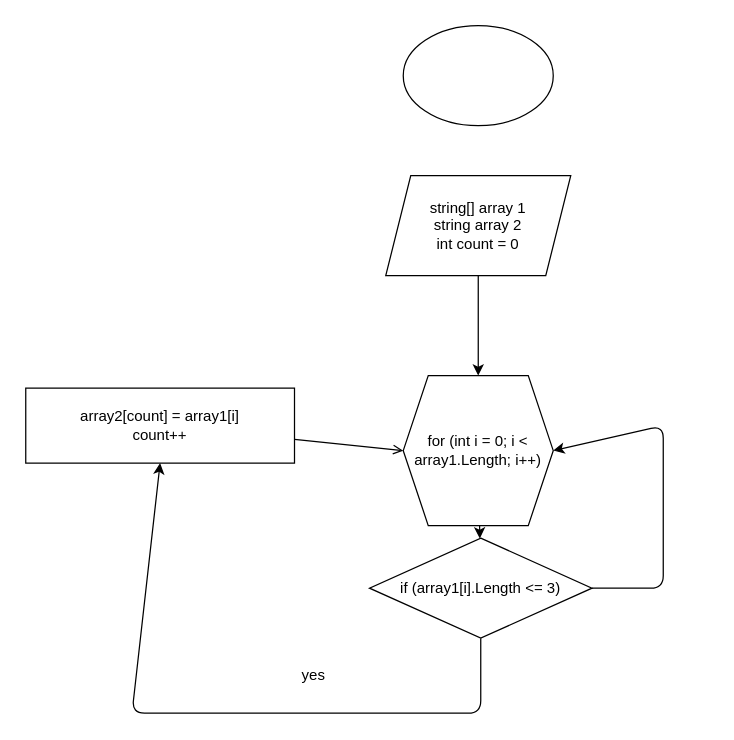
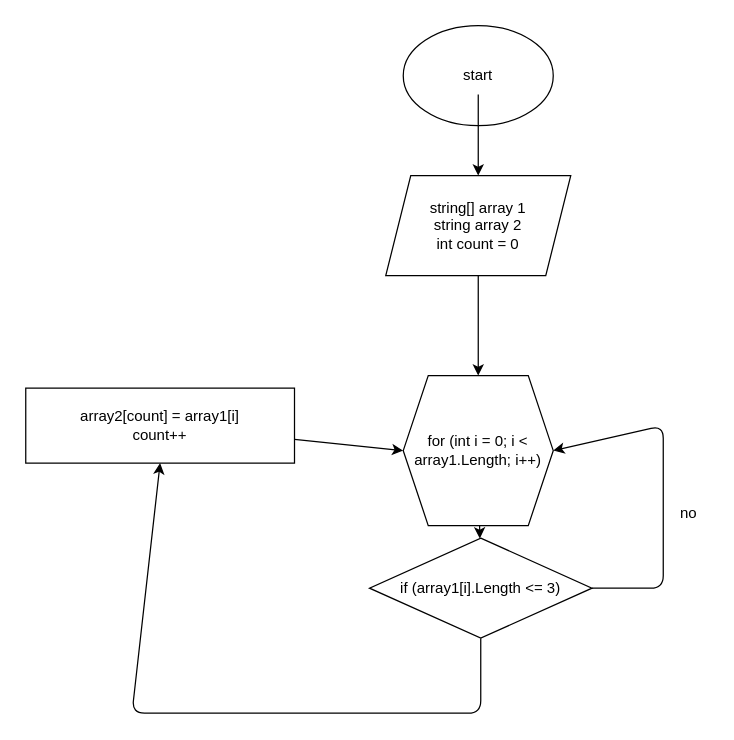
node "start": added
edge "start" -> "string[] array 1 string array 2 int count = 0": added
edge "array2[count] = array1[i] count++" -> "for (int i = 0; i < array1.Length; i++)": arrowhead open -> classic
node "no": added
node "yes": removed
